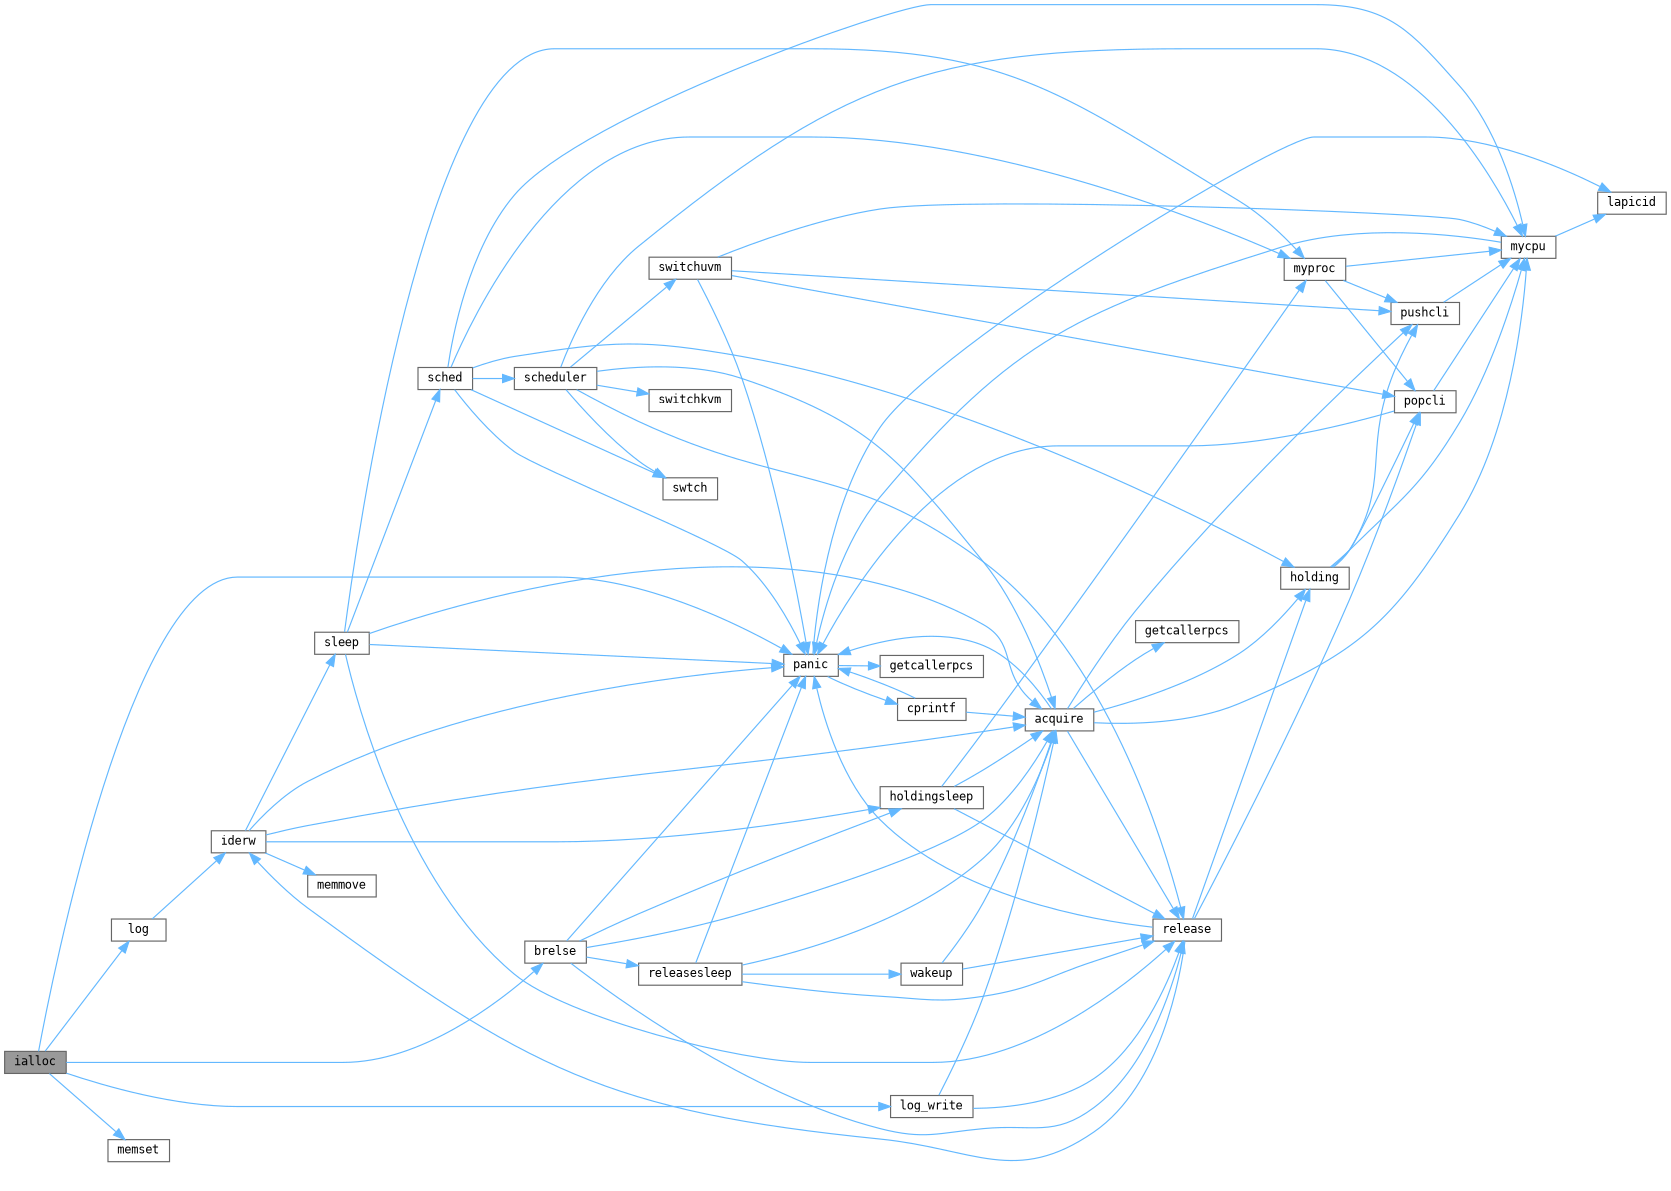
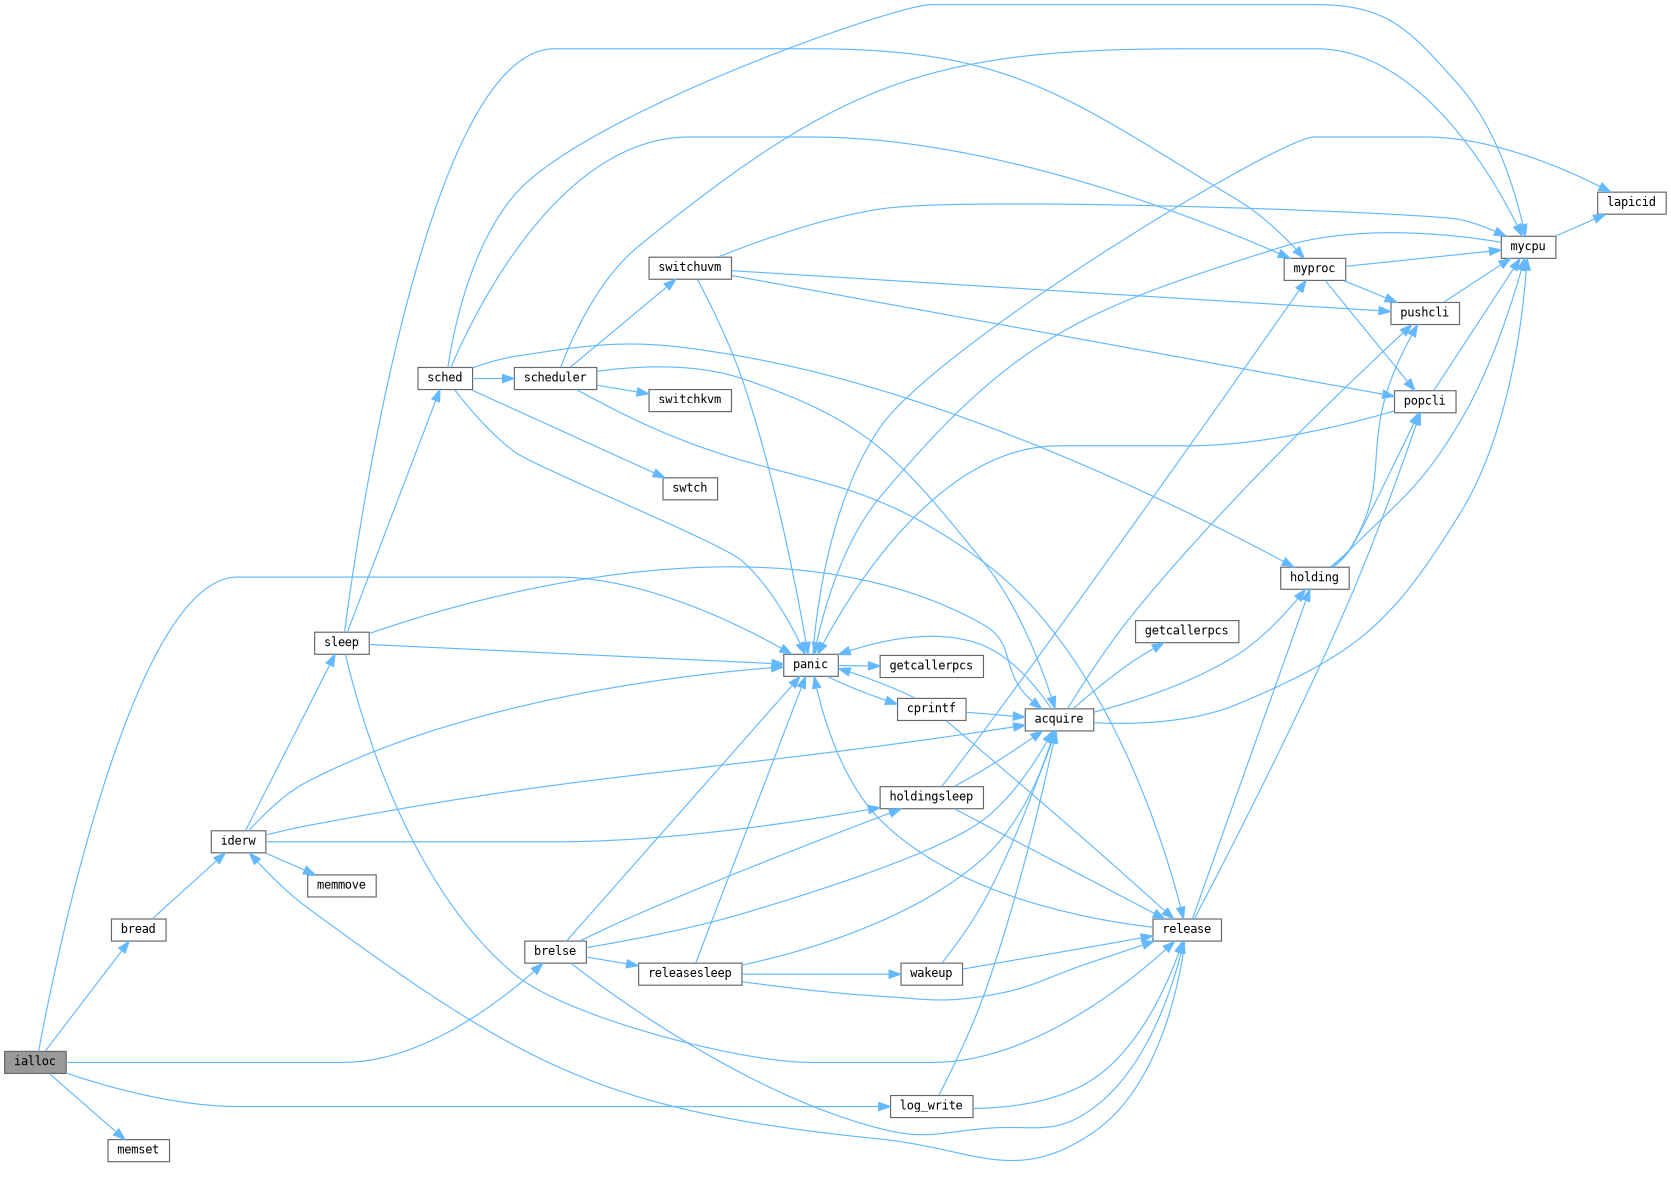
edge "scheduler" -> "swtch": removed
edge "acquire" -> "release": now "cprintf" -> "release"
node "log": label "log" -> "bread"
